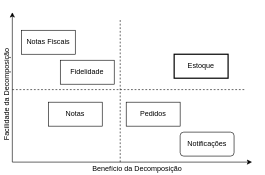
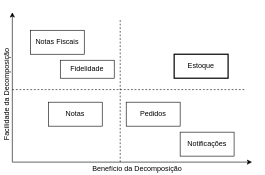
node "Notas Fiscais": moved (48, 42) -> (57, 42)
node "Fidelidade": size 54x24 -> 54x18
node "Notificações": shape rounded rectangle -> rectangle
